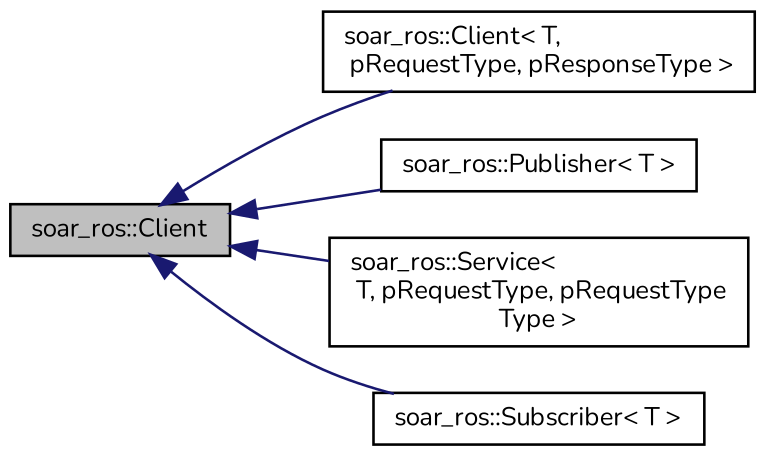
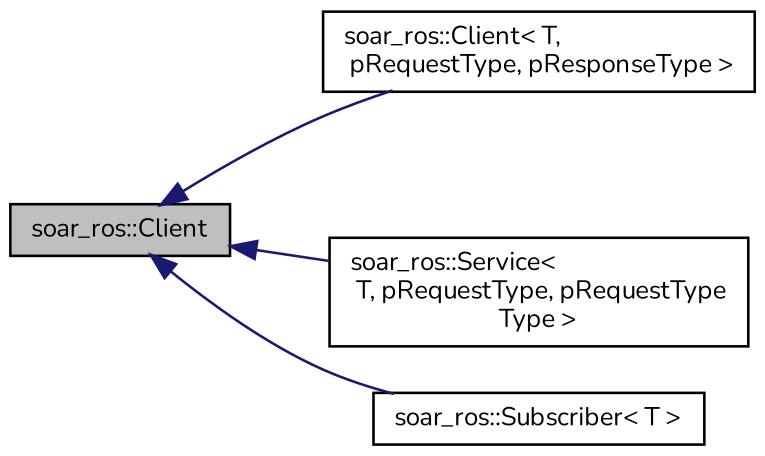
node "soar_ros::Publisher< T >": removed
